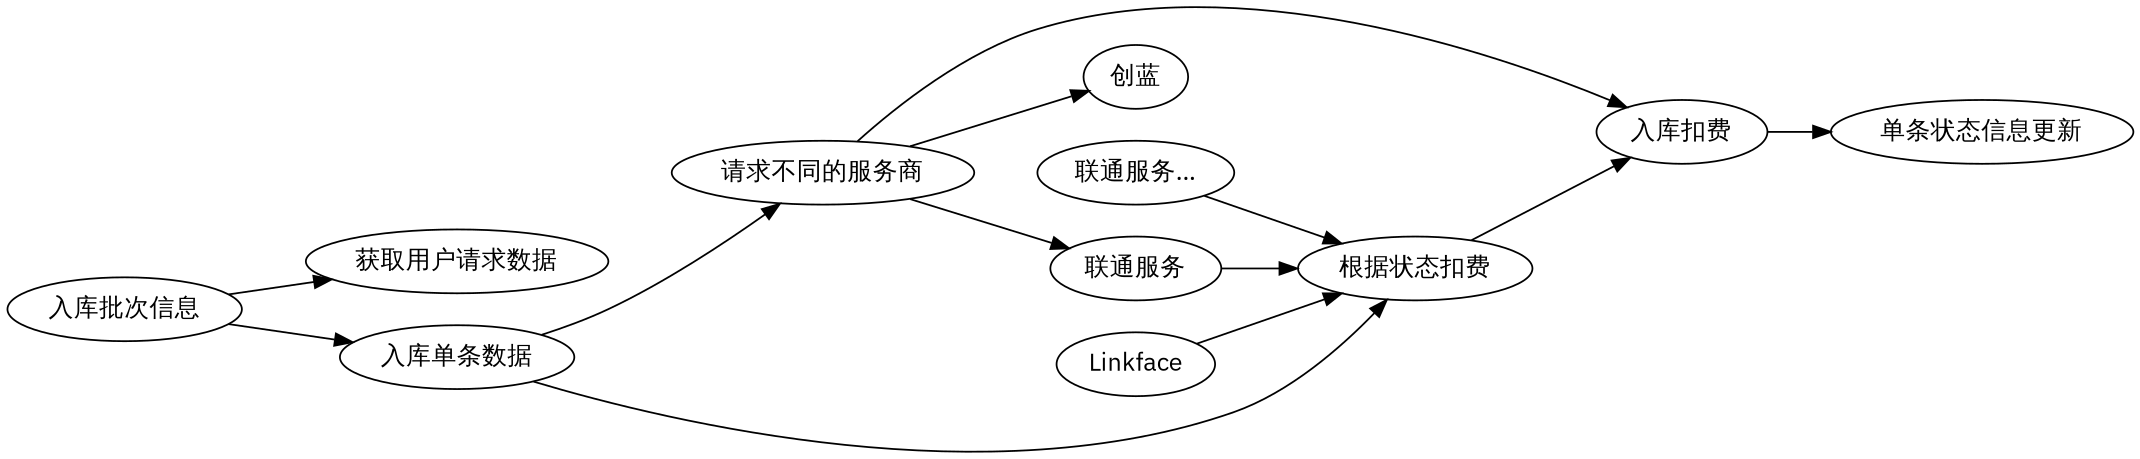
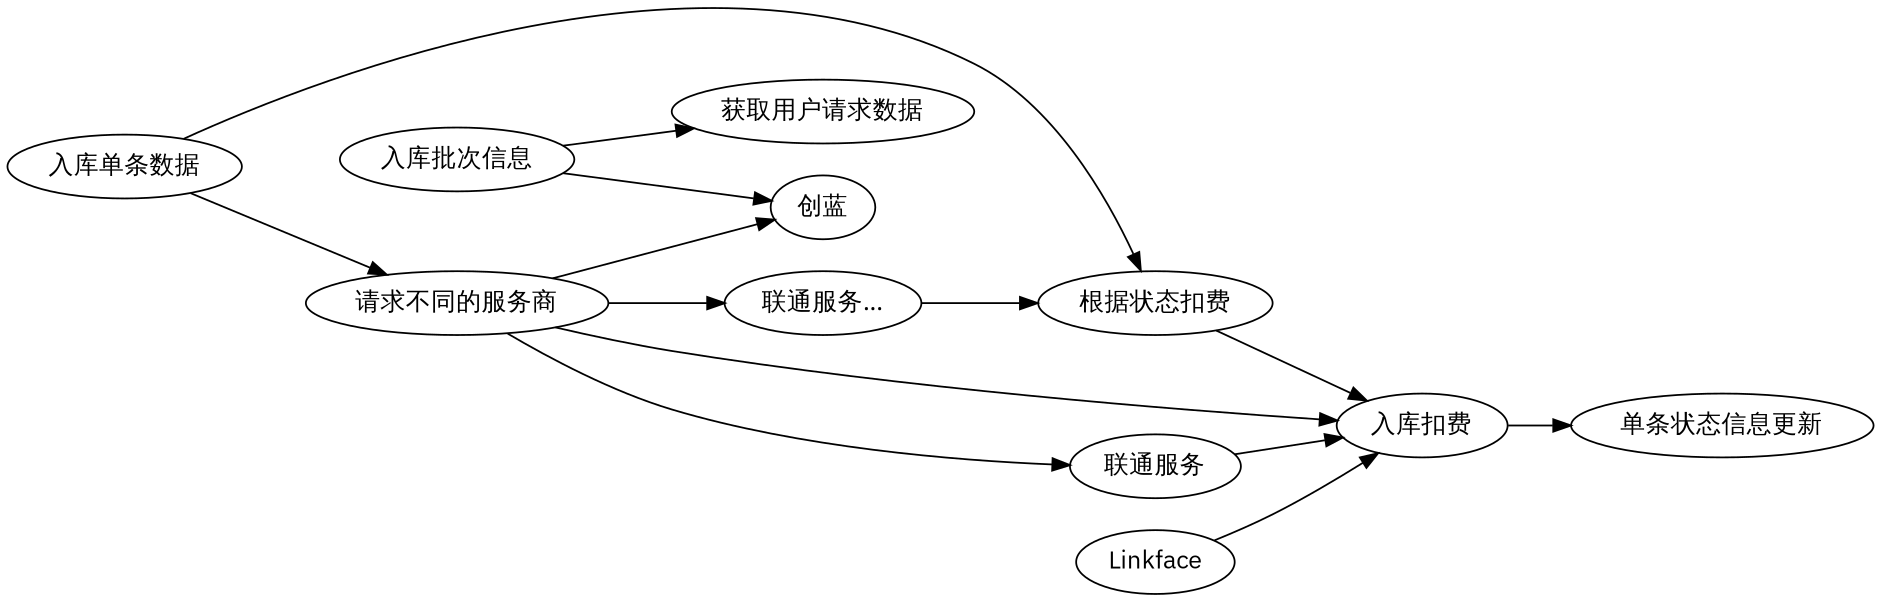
edge "联通服务" -> "根据状态扣费": now "联通服务" -> "入库扣费"
edge "请求不同的服务商" -> "联通服务...": added
edge "Linkface" -> "根据状态扣费": now "Linkface" -> "入库扣费"
edge "入库批次信息" -> "入库单条数据": now "入库批次信息" -> "创蓝"
